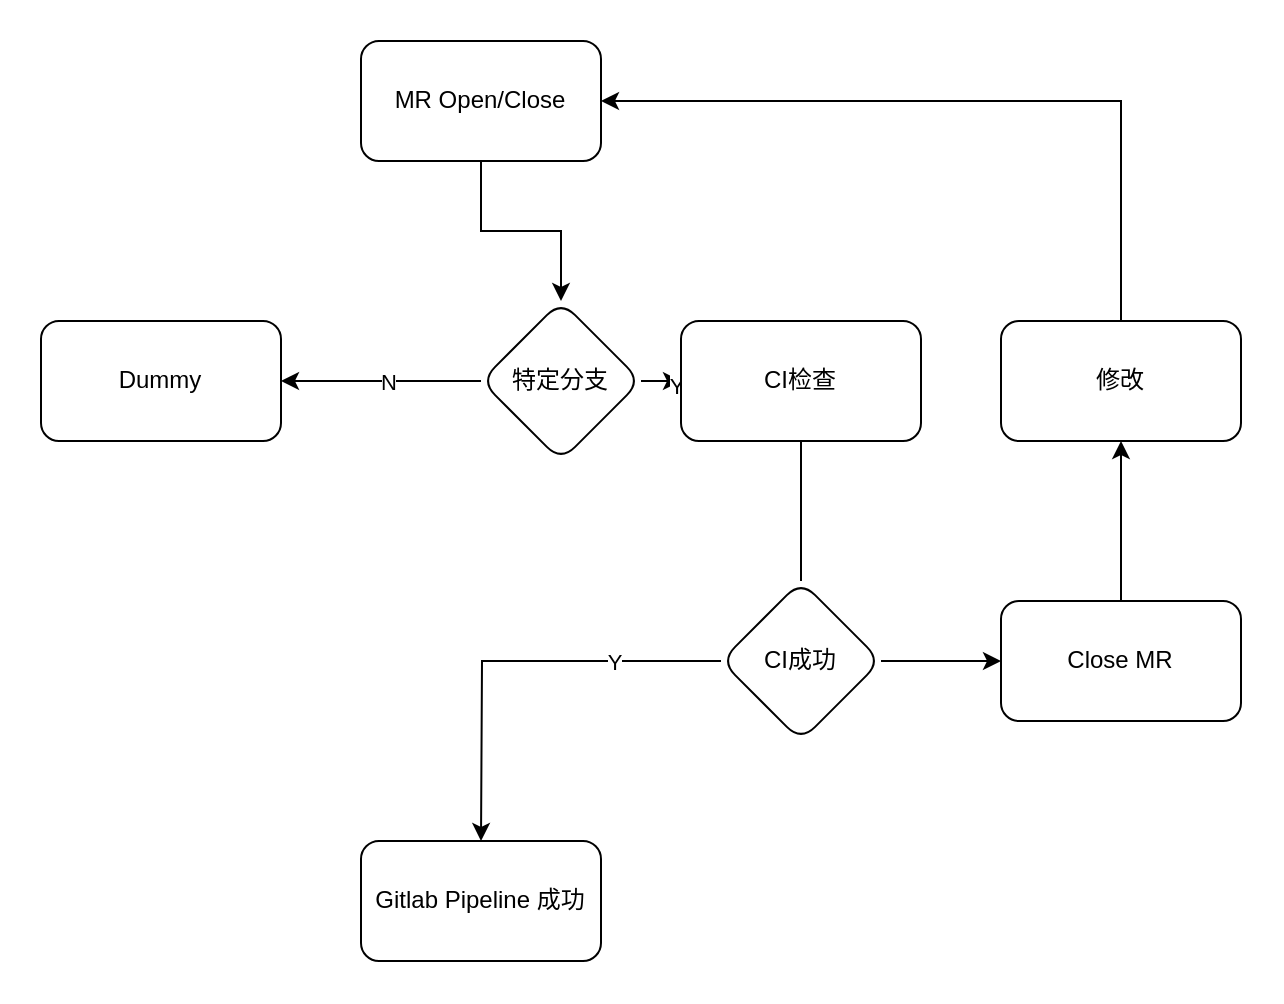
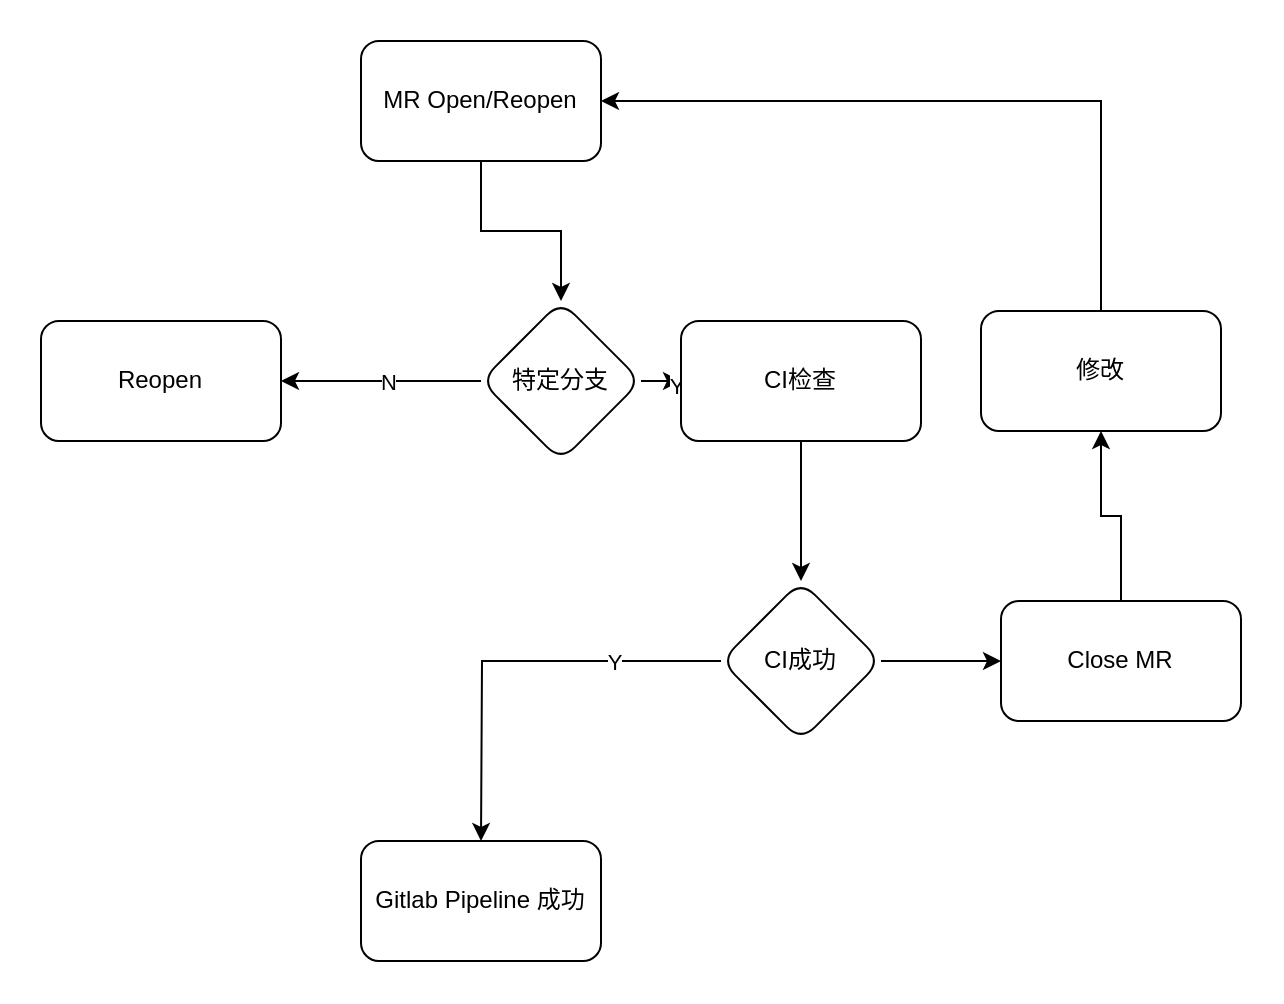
node "MR Open/Close": label "MR Open/Close" -> "MR Open/Reopen"
node "Dummy": label "Dummy" -> "Reopen"
node "修改": moved (1121, 381) -> (1101, 371)
edge "CI检查" -- "CI成功": arrowhead none -> classic
